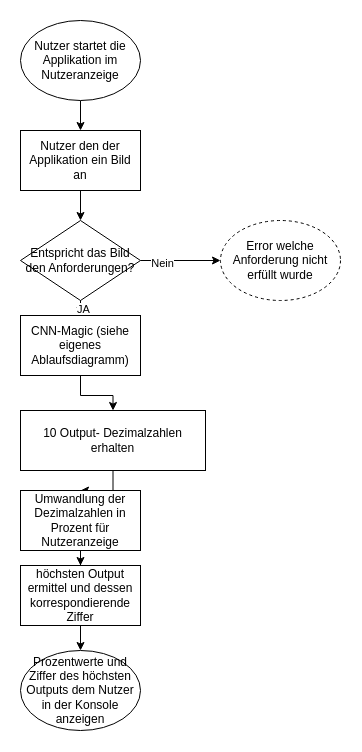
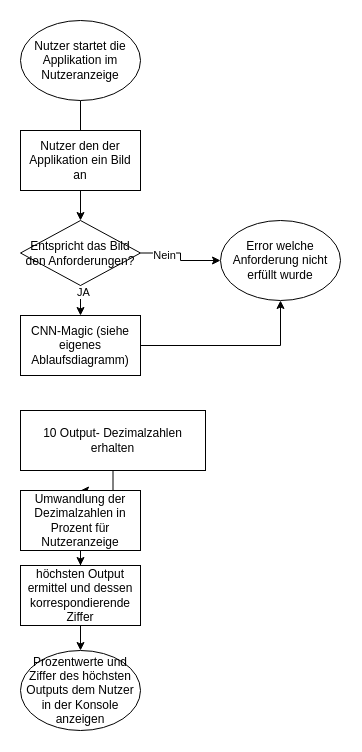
edge "Nutzer startet die Applikation im Nutzeranzeige" -> "Nutzer den der Applikation ein Bild an": arrowhead classic -> none
node "Entspricht das Bild den Anforderungen?": size 120x80 -> 120x65
node "Error welche Anforderung nicht erfüllt wurde": style dashed -> solid
edge "CNN-Magic (siehe eigenes Ablaufsdiagramm)" -> "10 Output- Dezimalzahlen erhalten": now "CNN-Magic (siehe eigenes Ablaufsdiagramm)" -> "Error welche Anforderung nicht erfüllt wurde"
